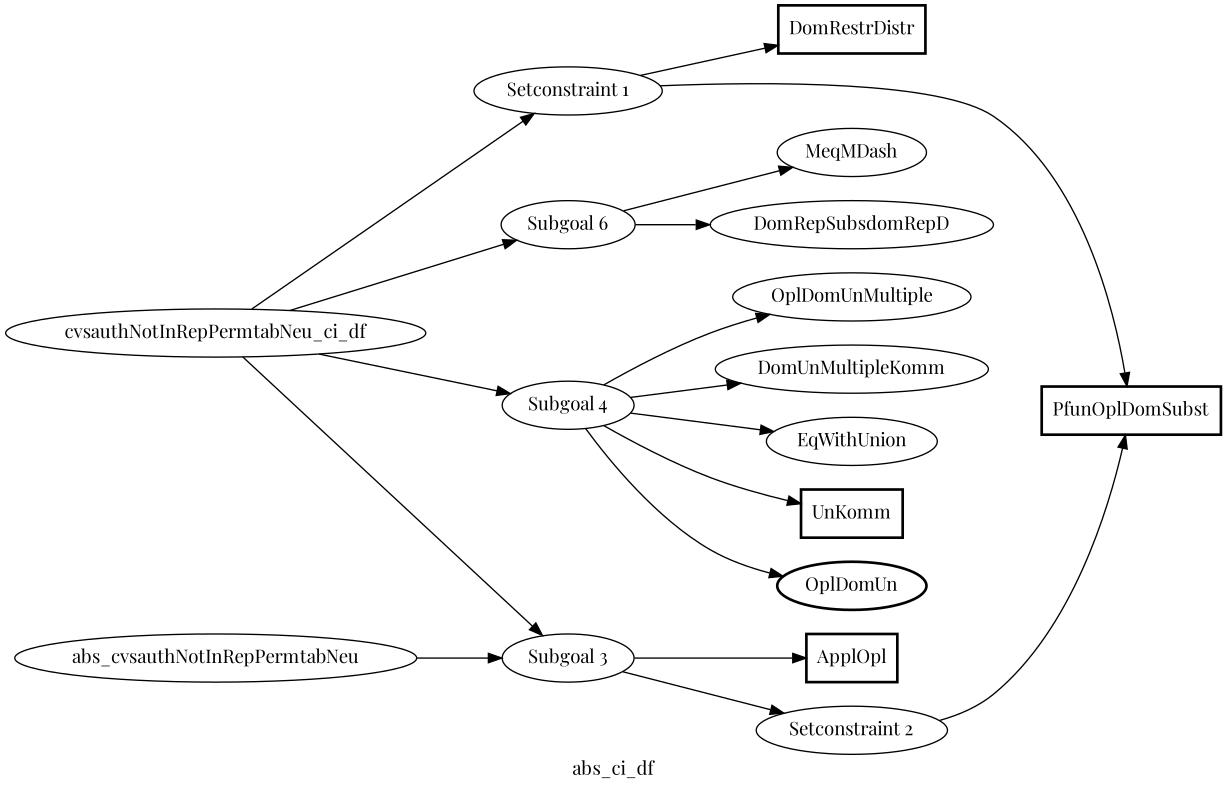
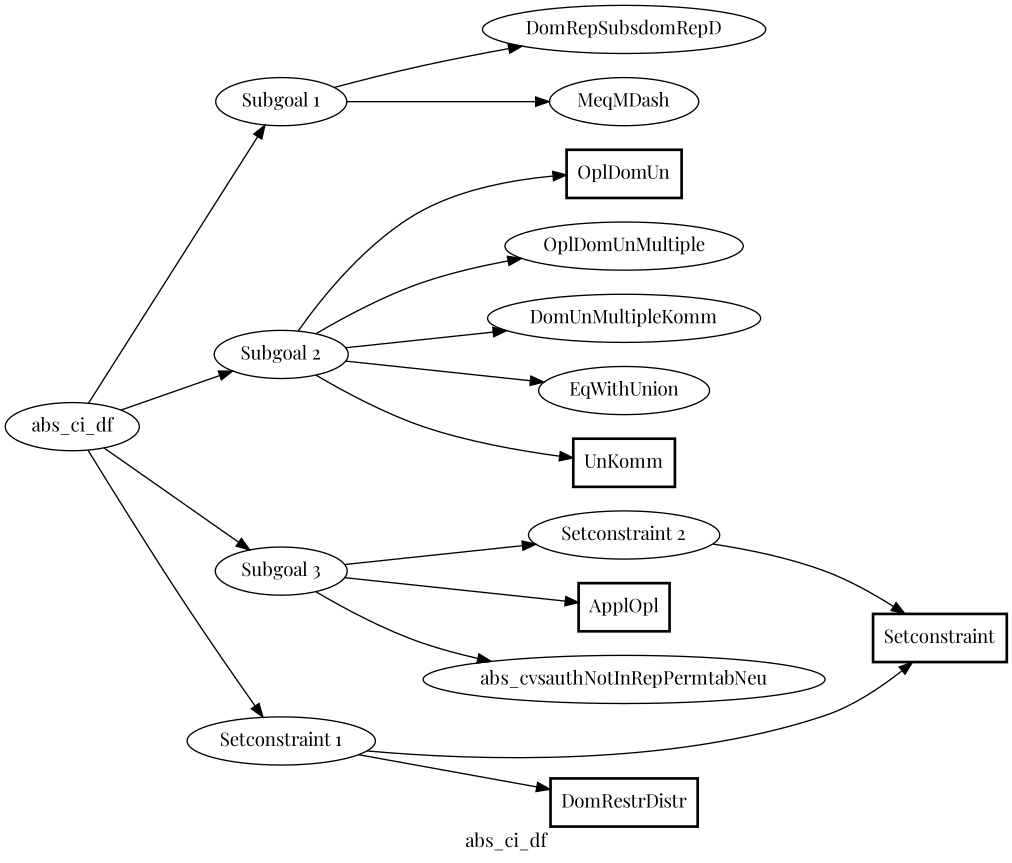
node "Subgoal 6": label "Subgoal 6" -> "Subgoal 1"
node "cvsauthNotInRepPermtabNeu_ci_df": label "cvsauthNotInRepPermtabNeu_ci_df" -> "abs_ci_df"
node "Subgoal 4": label "Subgoal 4" -> "Subgoal 2"
node "PfunOplDomSubst": label "PfunOplDomSubst" -> "Setconstraint"
node "OplDomUn": shape ellipse -> box
edge "abs_cvsauthNotInRepPermtabNeu" -> "Subgoal 3": reversed
